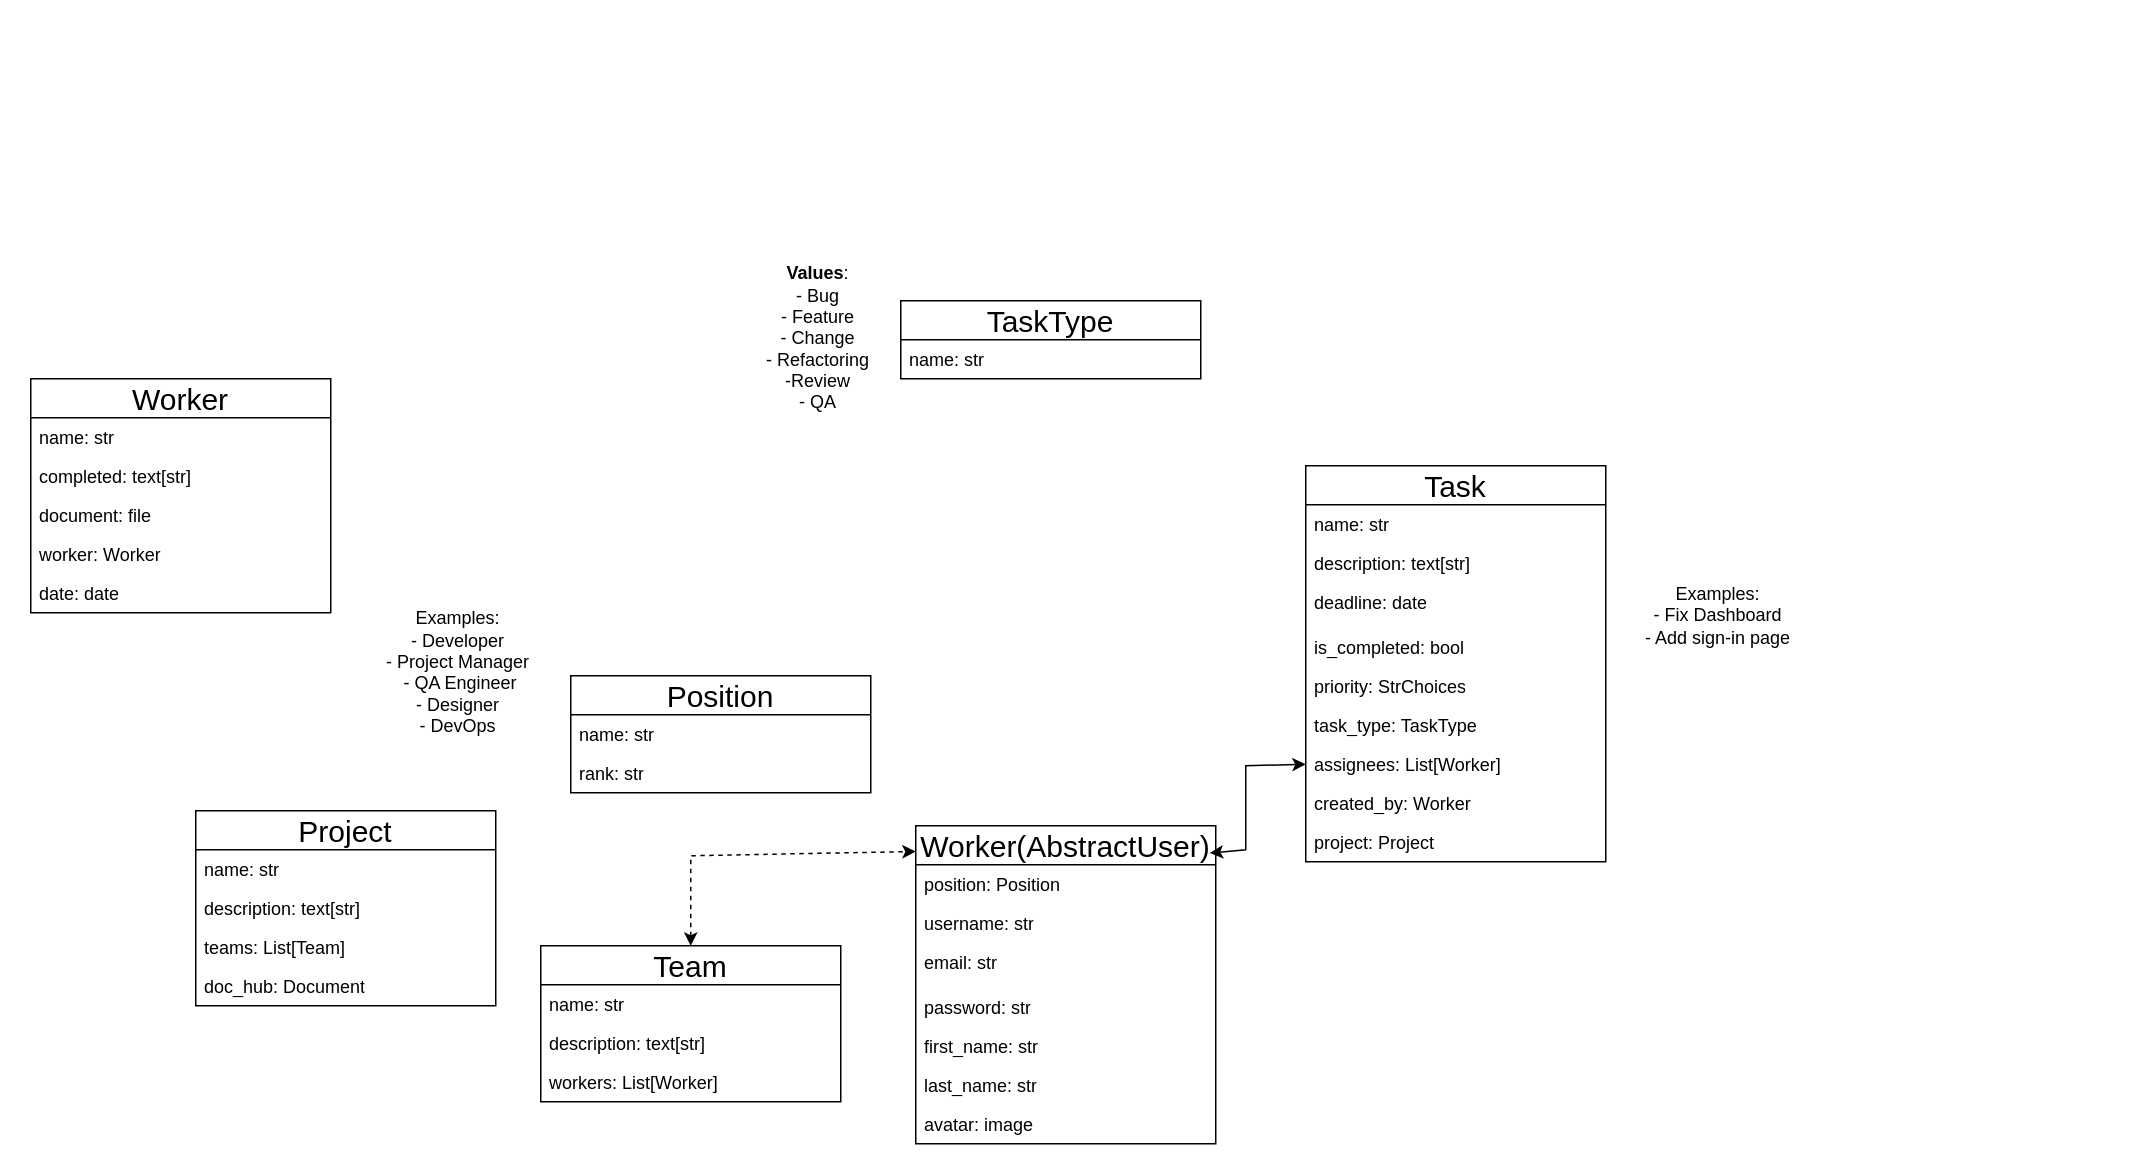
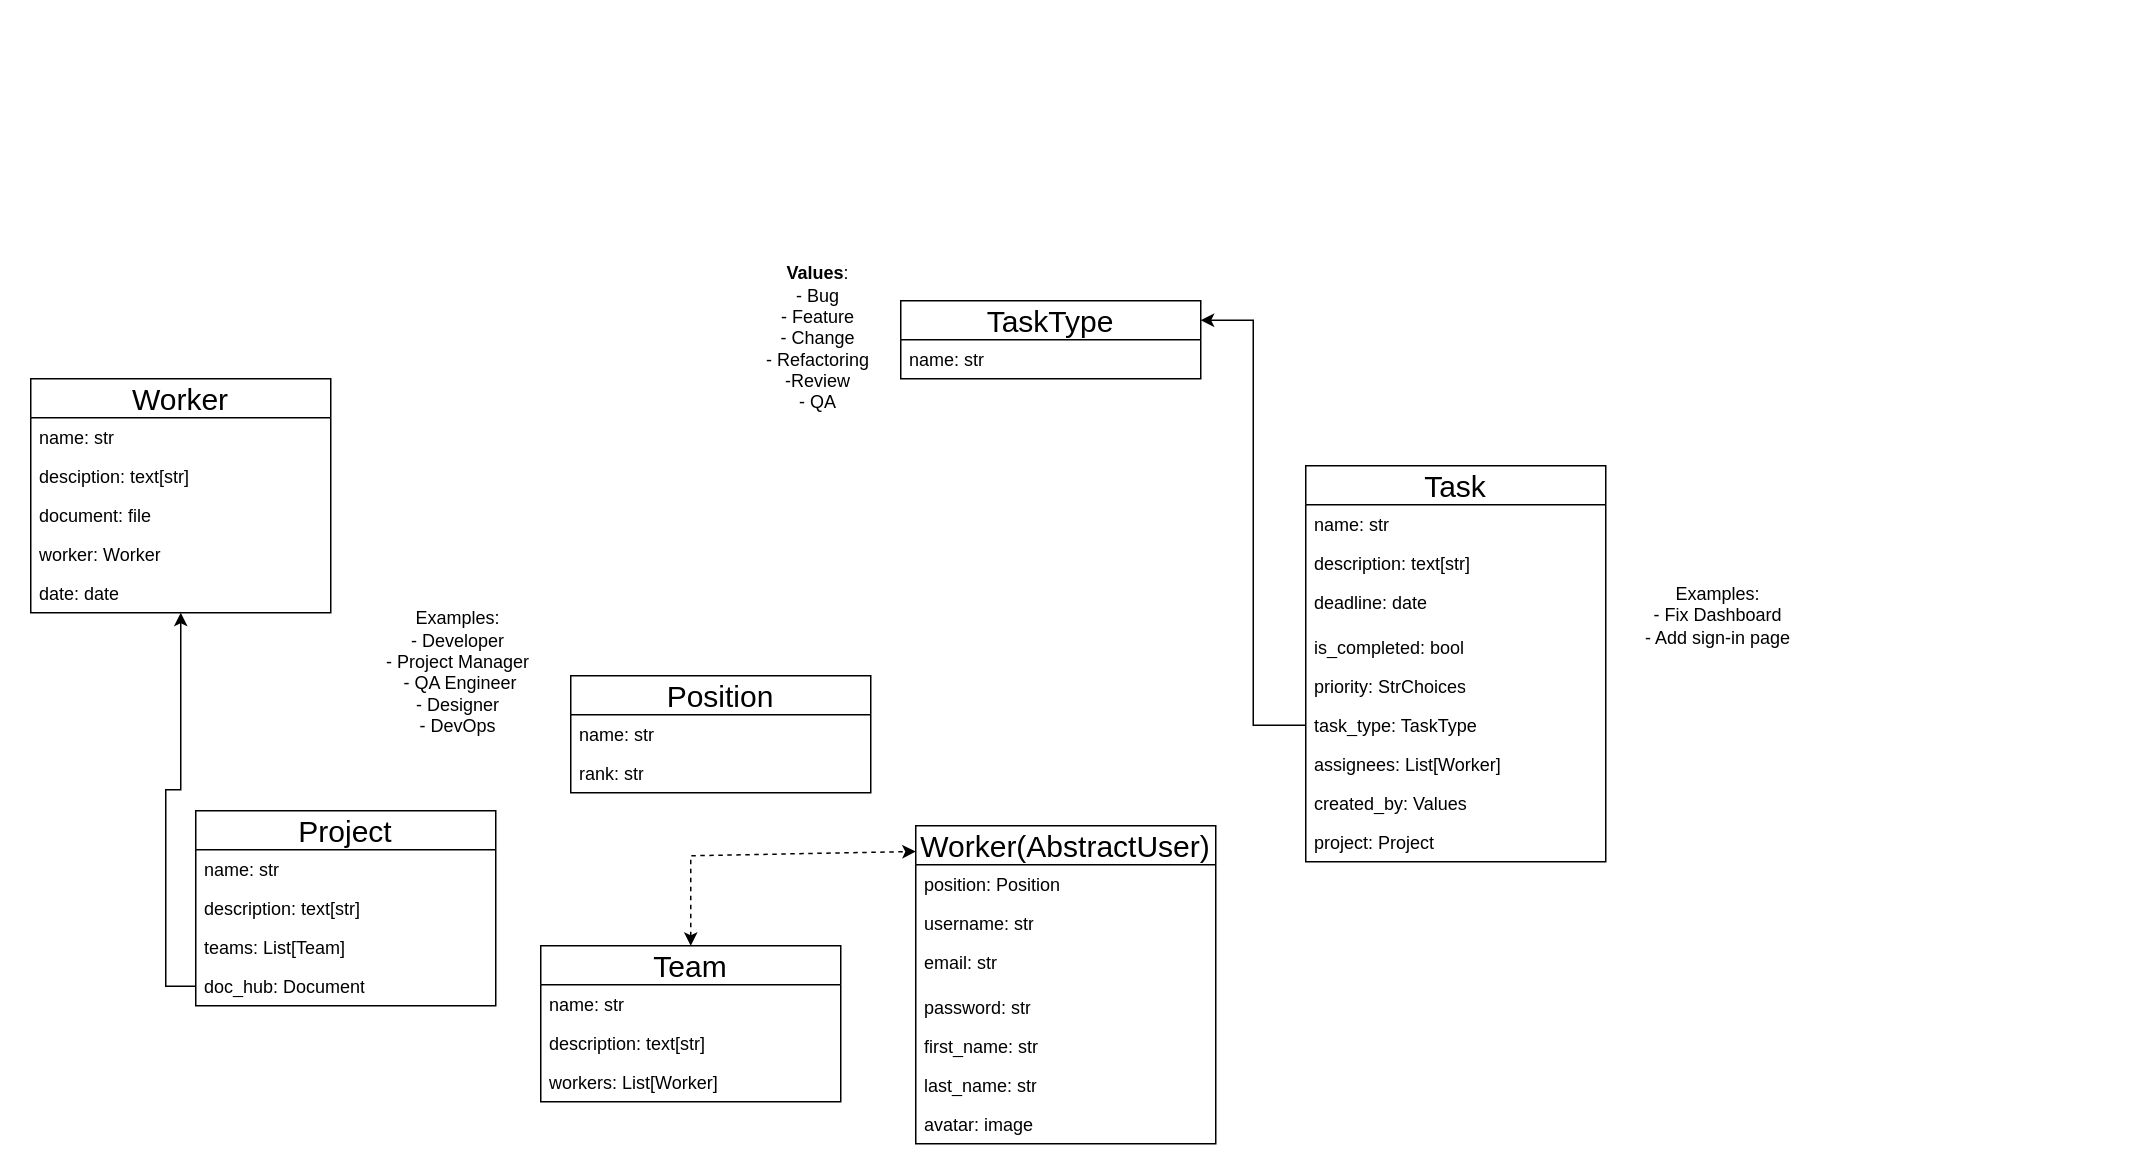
node "completed: text[str]": label "completed: text[str]" -> "desciption: text[str]"
edge "task_type: TaskType" -> "TaskType": added
edge "assignees: List[Worker]" -- "Worker(AbstractUser)": removed
node "created_by: Worker": label "created_by: Worker" -> "created_by: Values"
edge "doc_hub: Document" -> "Worker": added
